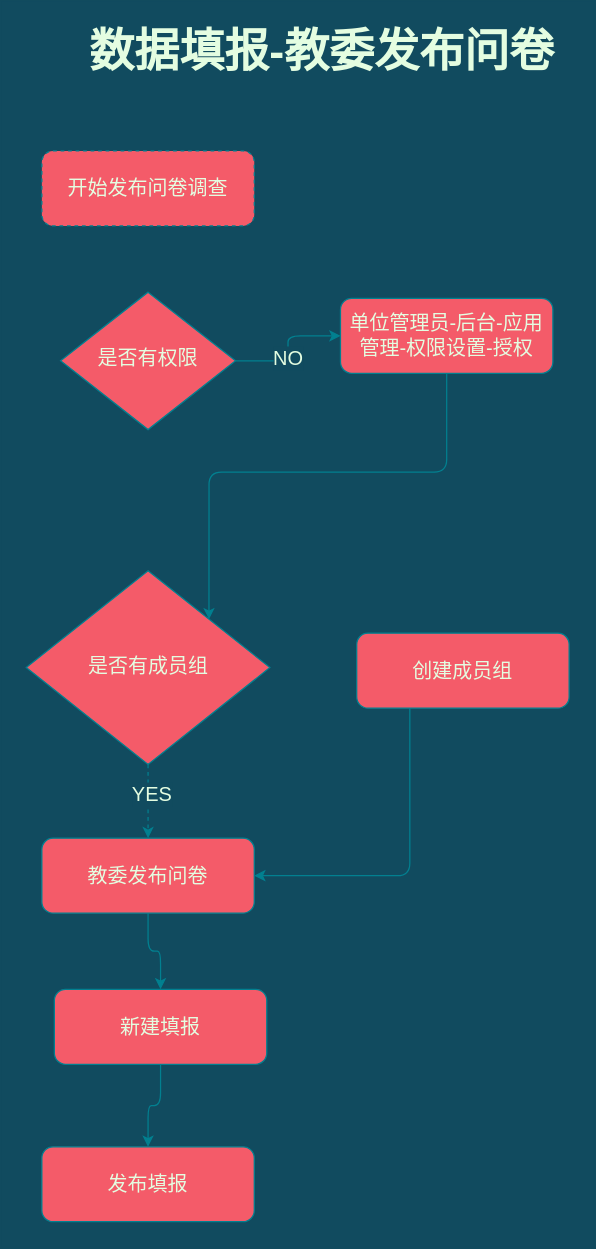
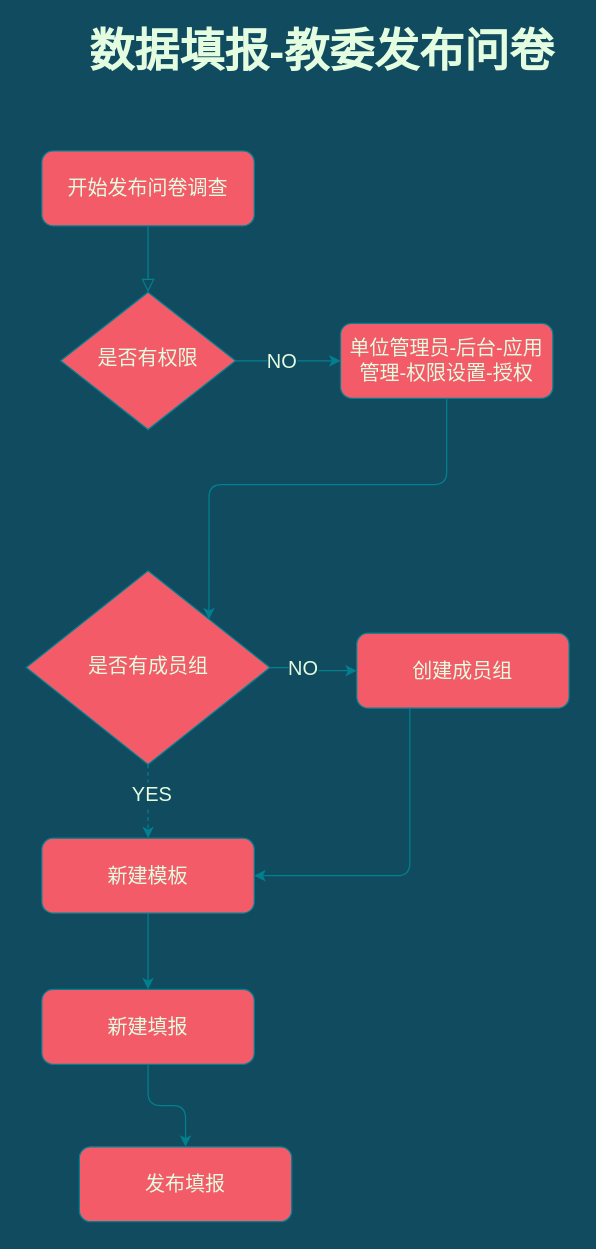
node "开始发布问卷调查": style dashed -> solid
edge "开始发布问卷调查" -> "是否有权限": added
node "单位管理员-后台-应用管理-权限设置-授权": moved (447, 336) -> (447, 361)
edge "是否有成员组" -> "创建成员组": added, label "NO"
node "教委发布问卷": label "教委发布问卷" -> "新建模板"
node "新建填报": moved (161, 1027) -> (148, 1027)
node "发布填报": moved (148, 1184) -> (186, 1184)
